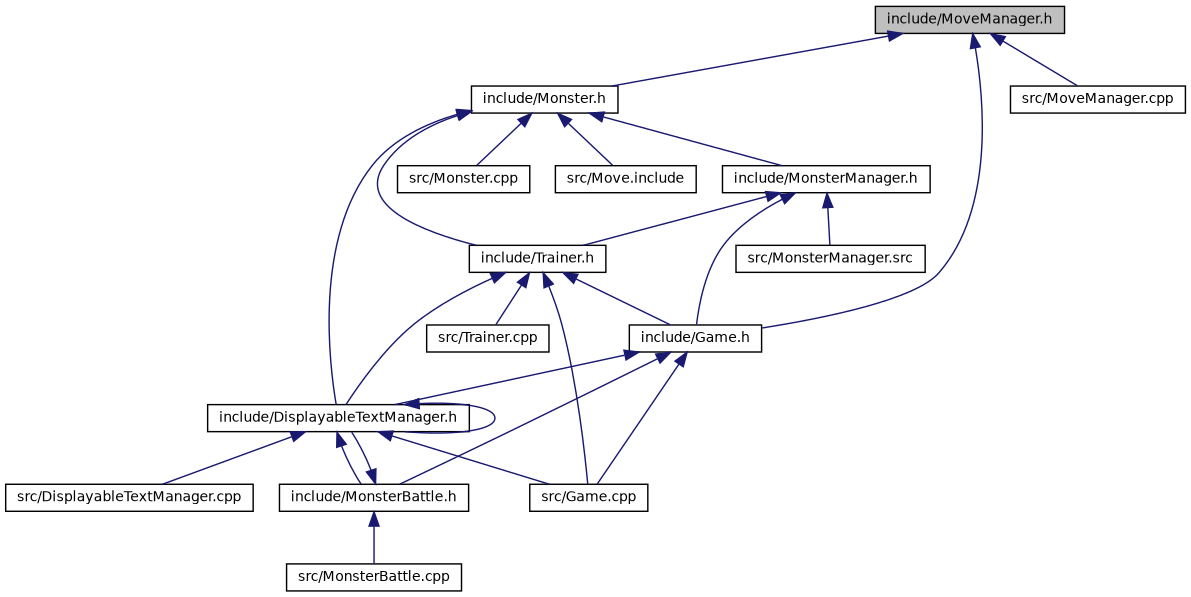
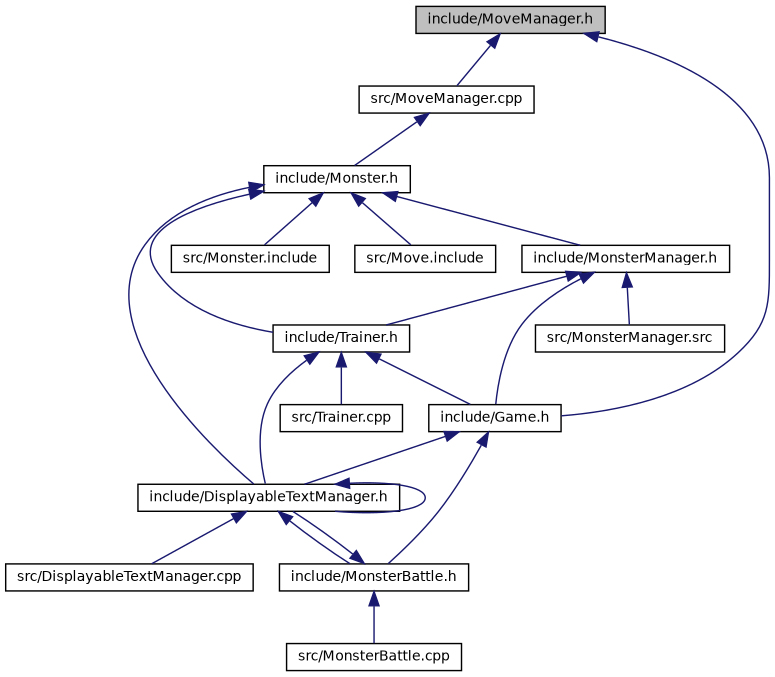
edge "include/Monster.h" -> "include/MoveManager.h": now "include/Monster.h" -> "src/MoveManager.cpp"
node "src/Monster.cpp": label "src/Monster.cpp" -> "src/Monster.include"
node "src/Game.cpp": removed
